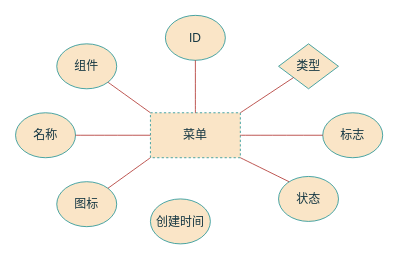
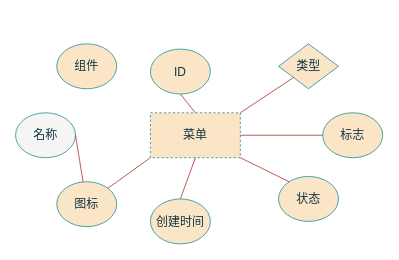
node "ID": moved (195, 38) -> (180, 72)
edge "组件" -- "菜单": removed
node "名称": fillcolor #fae5c7 -> #f5f5f5
edge "名称" -- "菜单": now "名称" -- "图标"
edge "菜单" -- "创建时间": added
